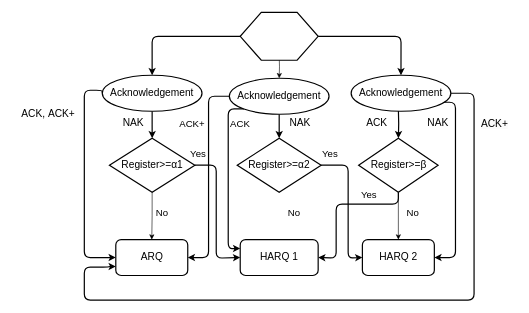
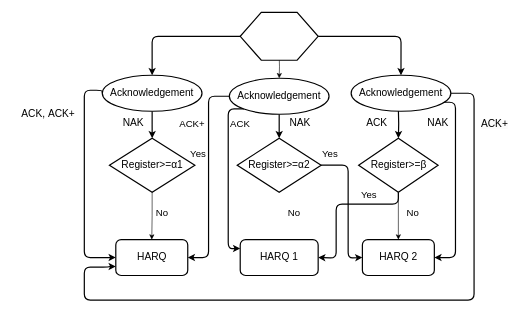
edge "Register>=α1" -> "HARQ 1": removed
node "ARQ": label "ARQ" -> "HARQ"
